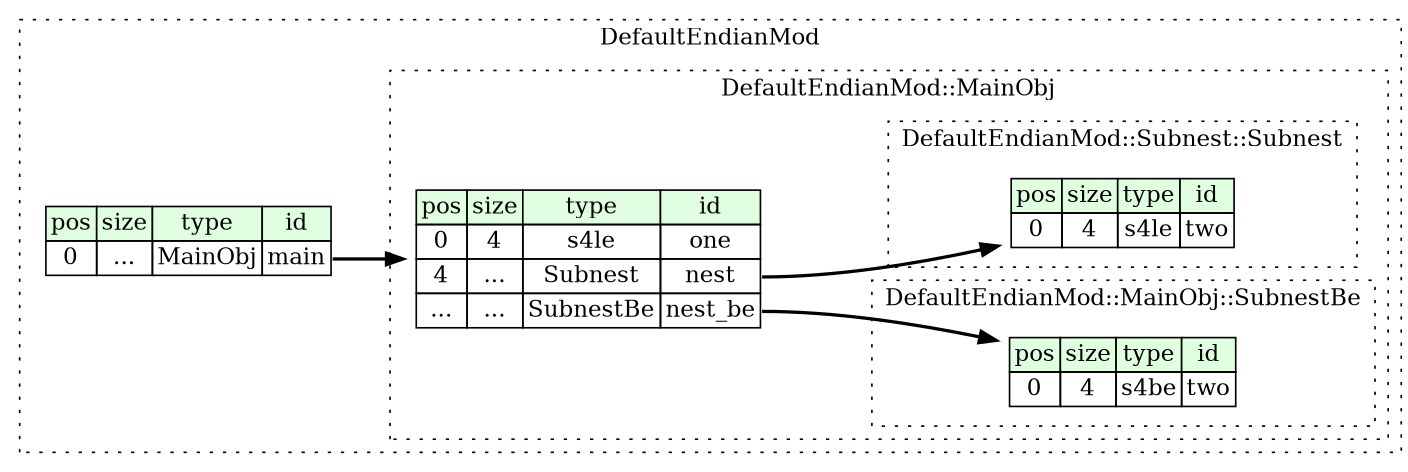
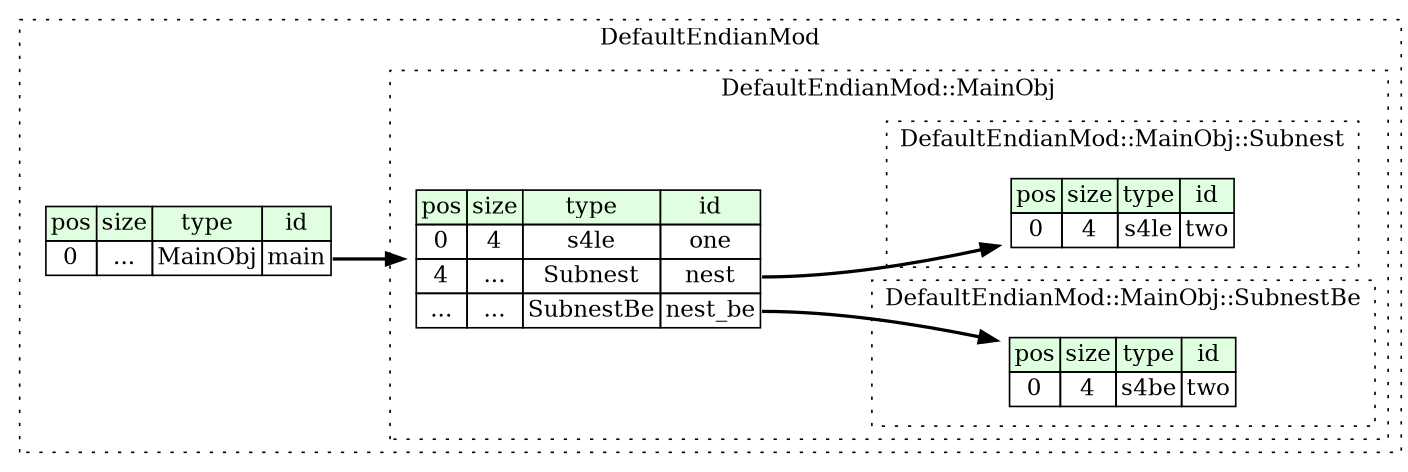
cluster "DefaultEndianMod::Subnest::Subnest": label "DefaultEndianMod::Subnest::Subnest" -> "DefaultEndianMod::MainObj::Subnest"
